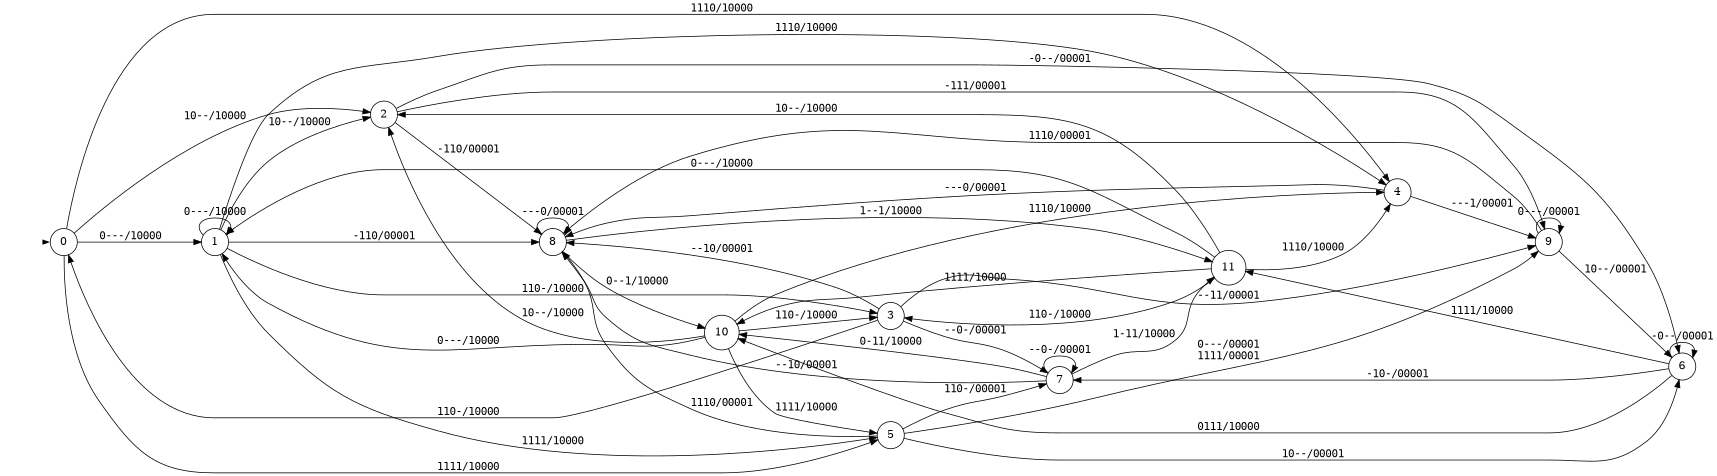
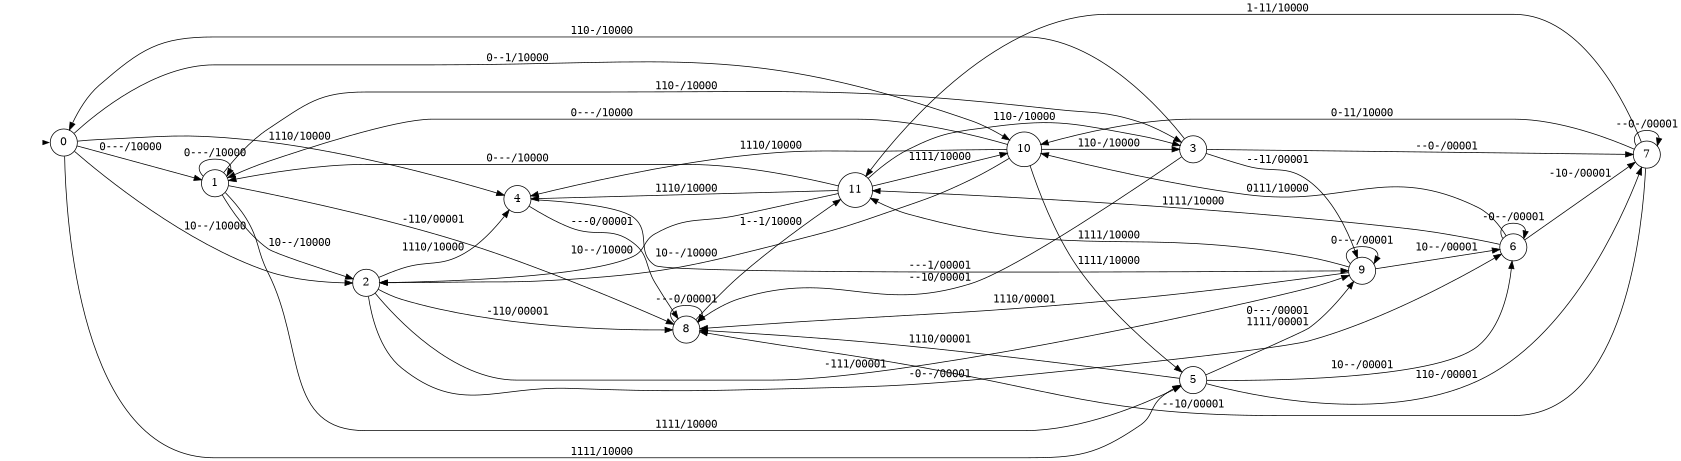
edge "1" -> "4": now "2" -> "4"
edge "9" -> "11": added, label "1111/10000"
edge "8" -> "10": now "0" -> "10"
